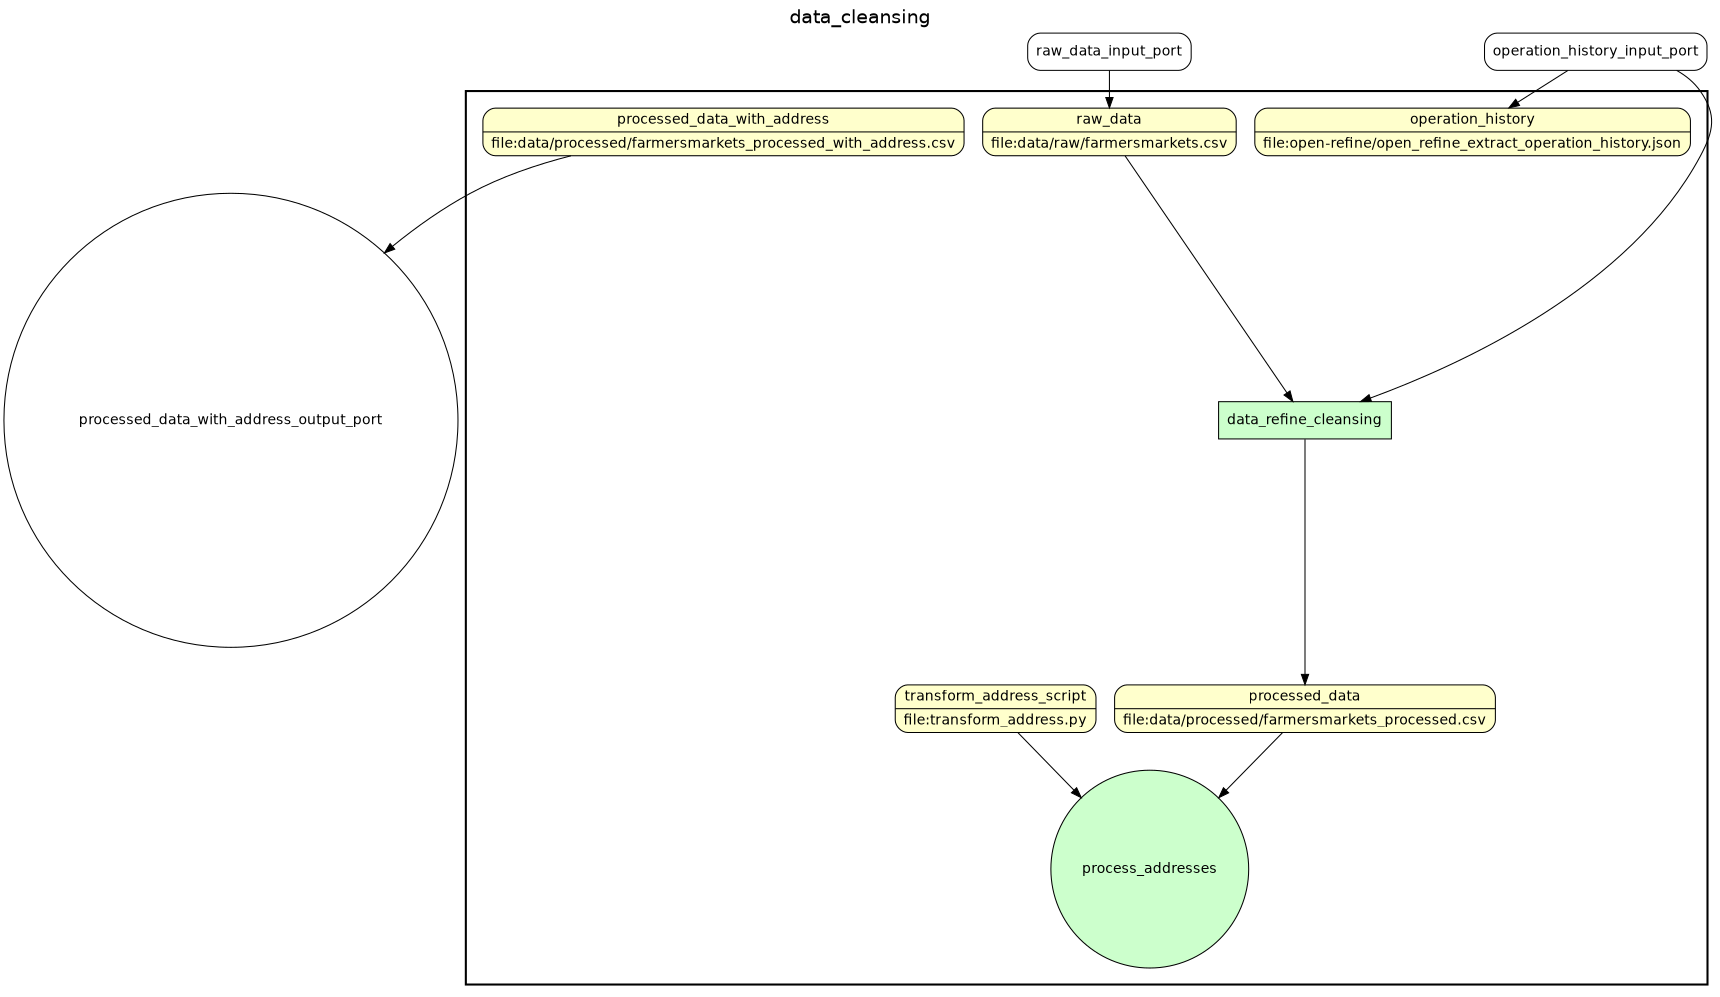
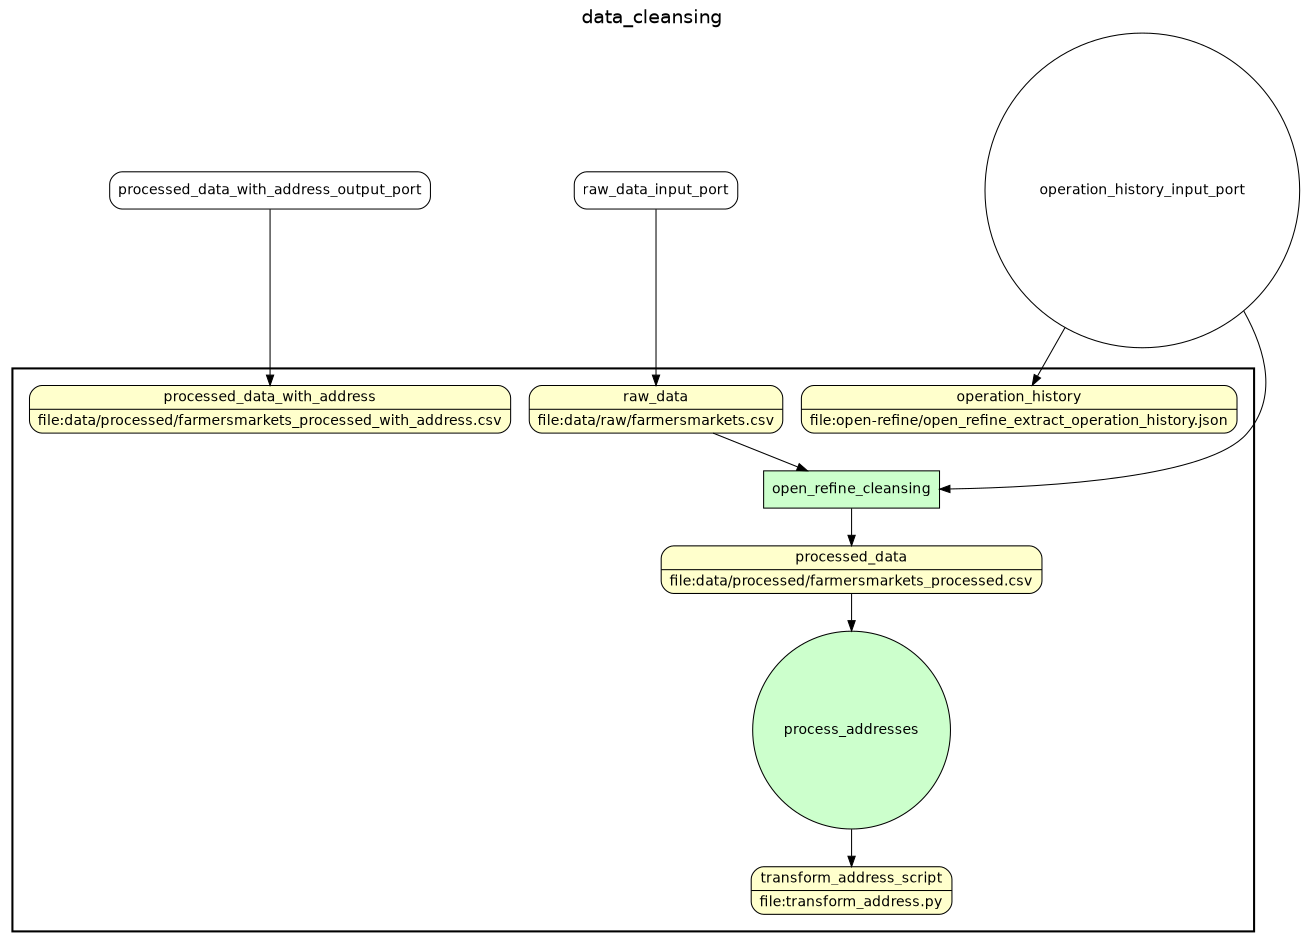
node "operation_history_input_port": shape box -> circle
edge "processed_data_with_address" -> "processed_data_with_address_output_port": reversed
node "processed_data_with_address_output_port": shape circle -> box
node "data_refine_cleansing": label "data_refine_cleansing" -> "open_refine_cleansing"
edge "transform_address_script" -> "process_addresses": reversed
